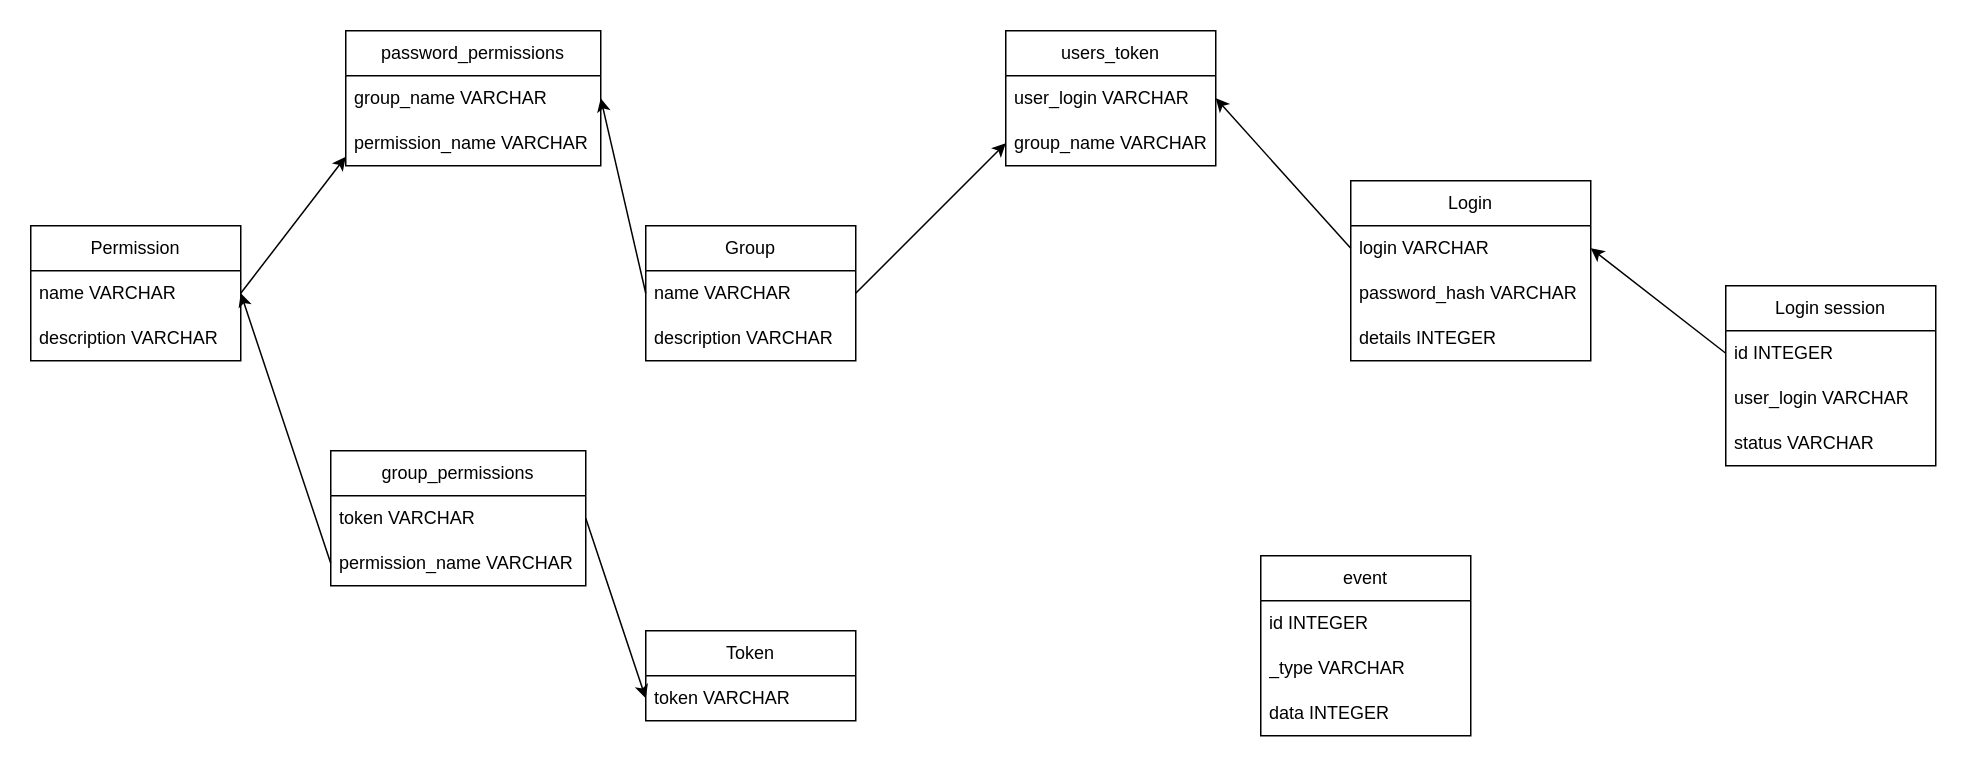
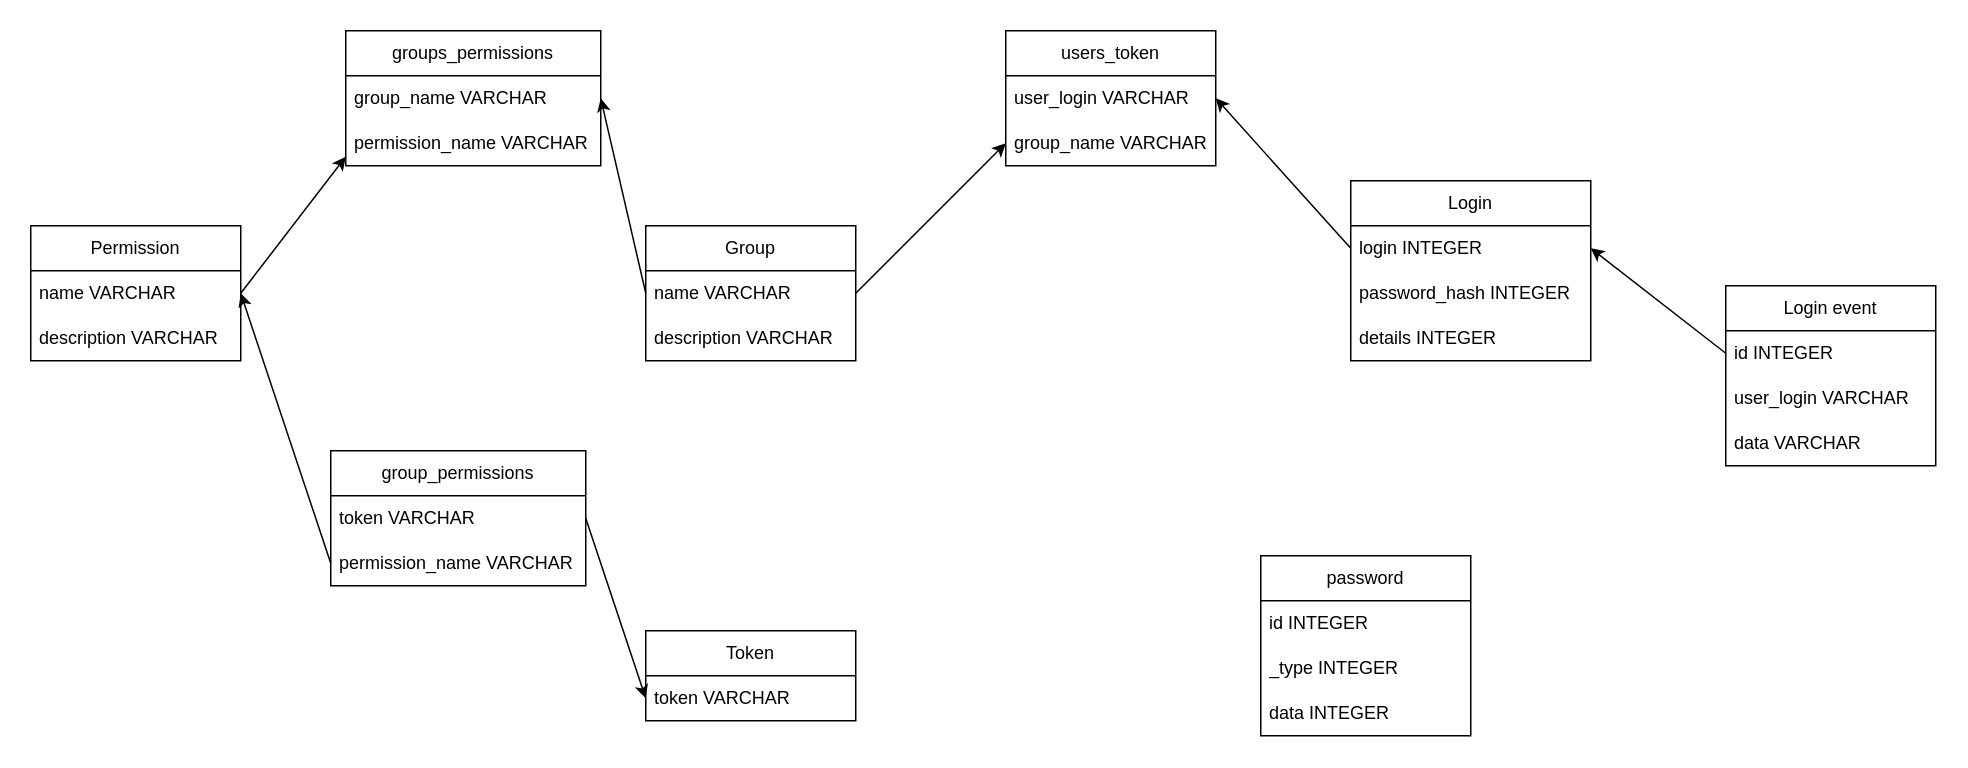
node "password_permissions": label "password_permissions" -> "groups_permissions"
node "login VARCHAR": label "login VARCHAR" -> "login INTEGER"
node "password_hash VARCHAR": label "password_hash VARCHAR" -> "password_hash INTEGER"
node "Login session": label "Login session" -> "Login event"
node "status VARCHAR": label "status VARCHAR" -> "data VARCHAR"
node "event": label "event" -> "password"
node "_type VARCHAR": label "_type VARCHAR" -> "_type INTEGER"
